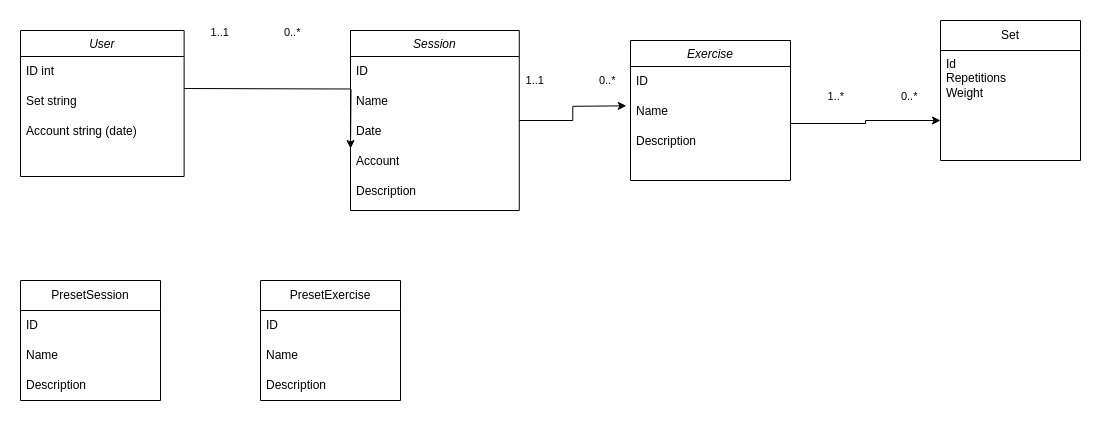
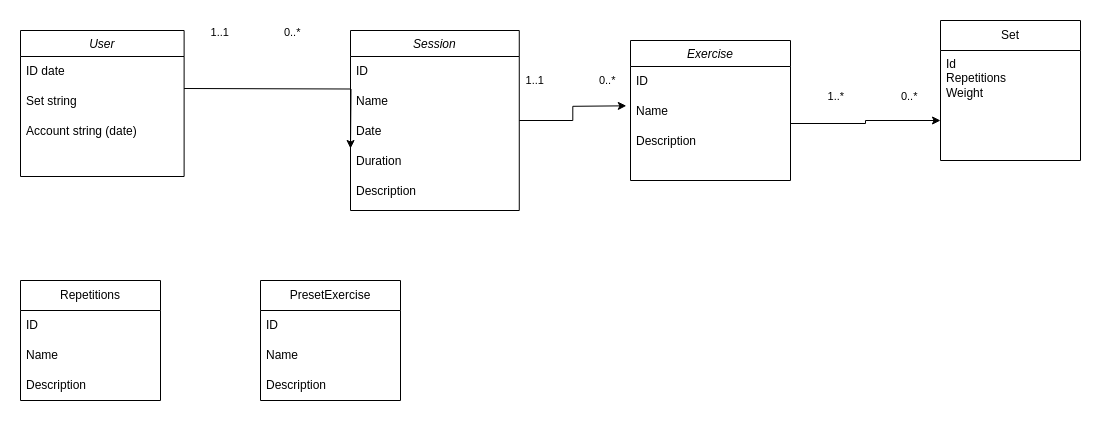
node "ID int": label "ID int" -> "ID date"
node "Account": label "Account" -> "Duration"
node "PresetSession": label "PresetSession" -> "Repetitions"
